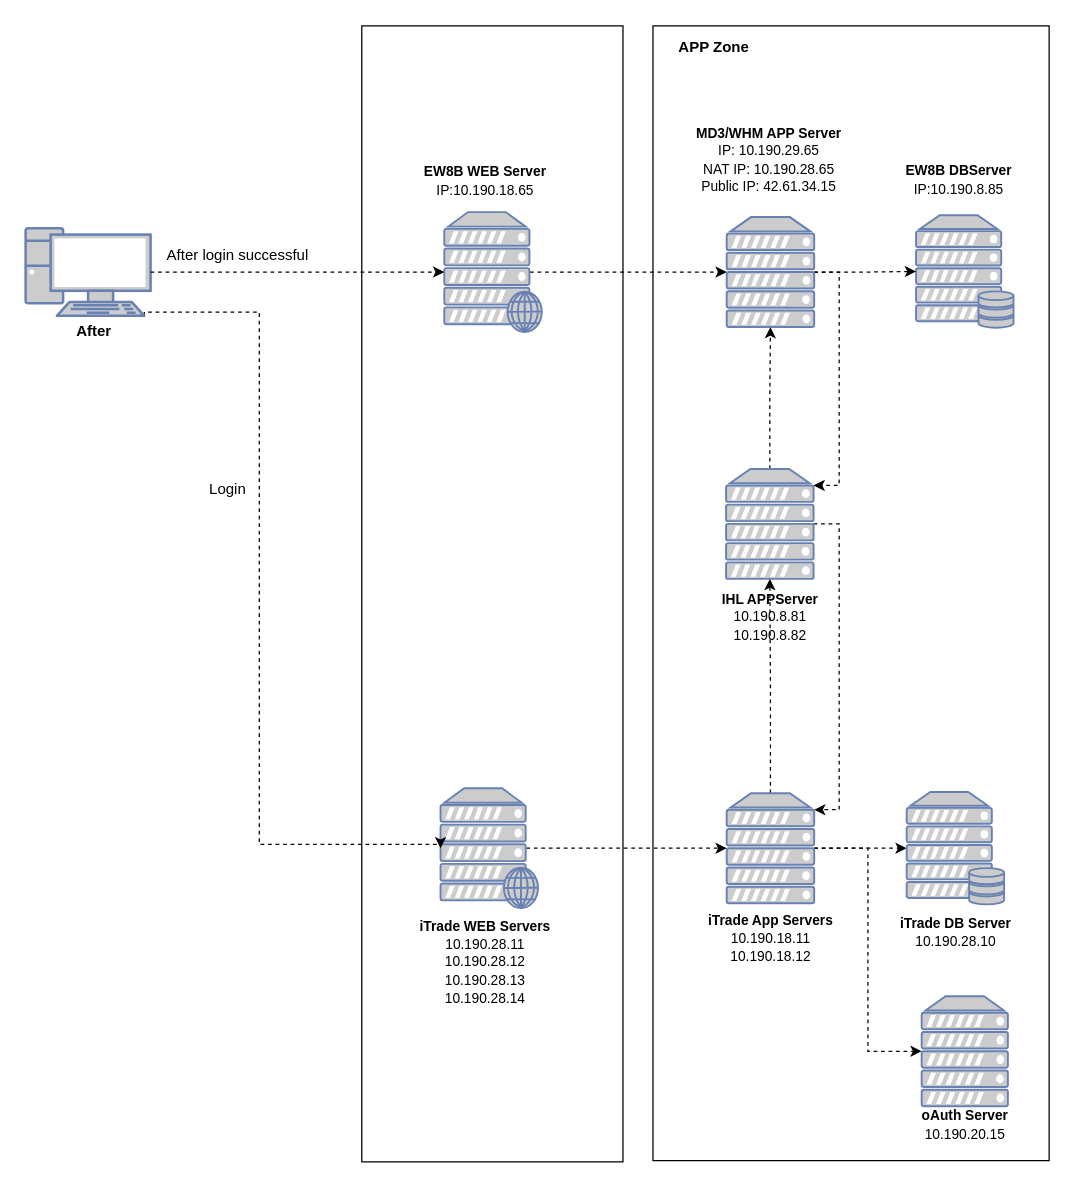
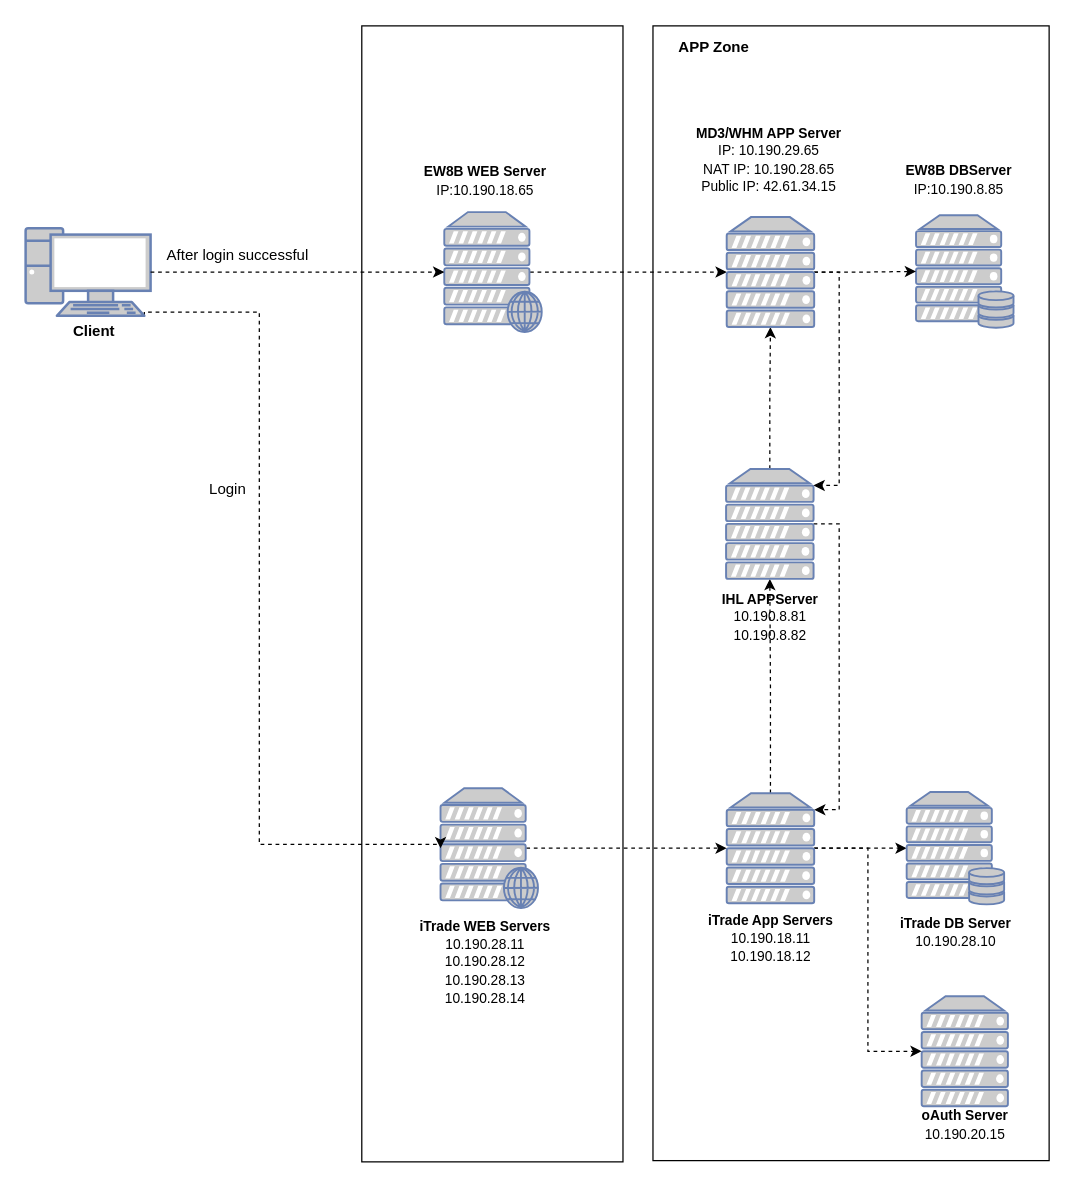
node "After": label "After" -> "Client"
